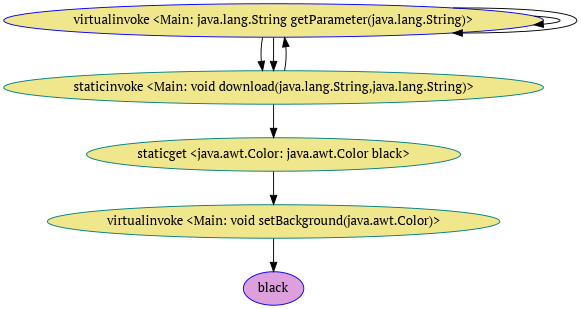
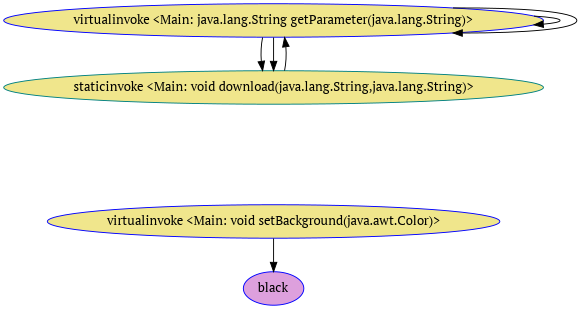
node "staticget <java.awt.Color: java.awt.Color black>": removed
node "virtualinvoke <Main: void setBackground(java.awt.Color)>": color teal -> blue
